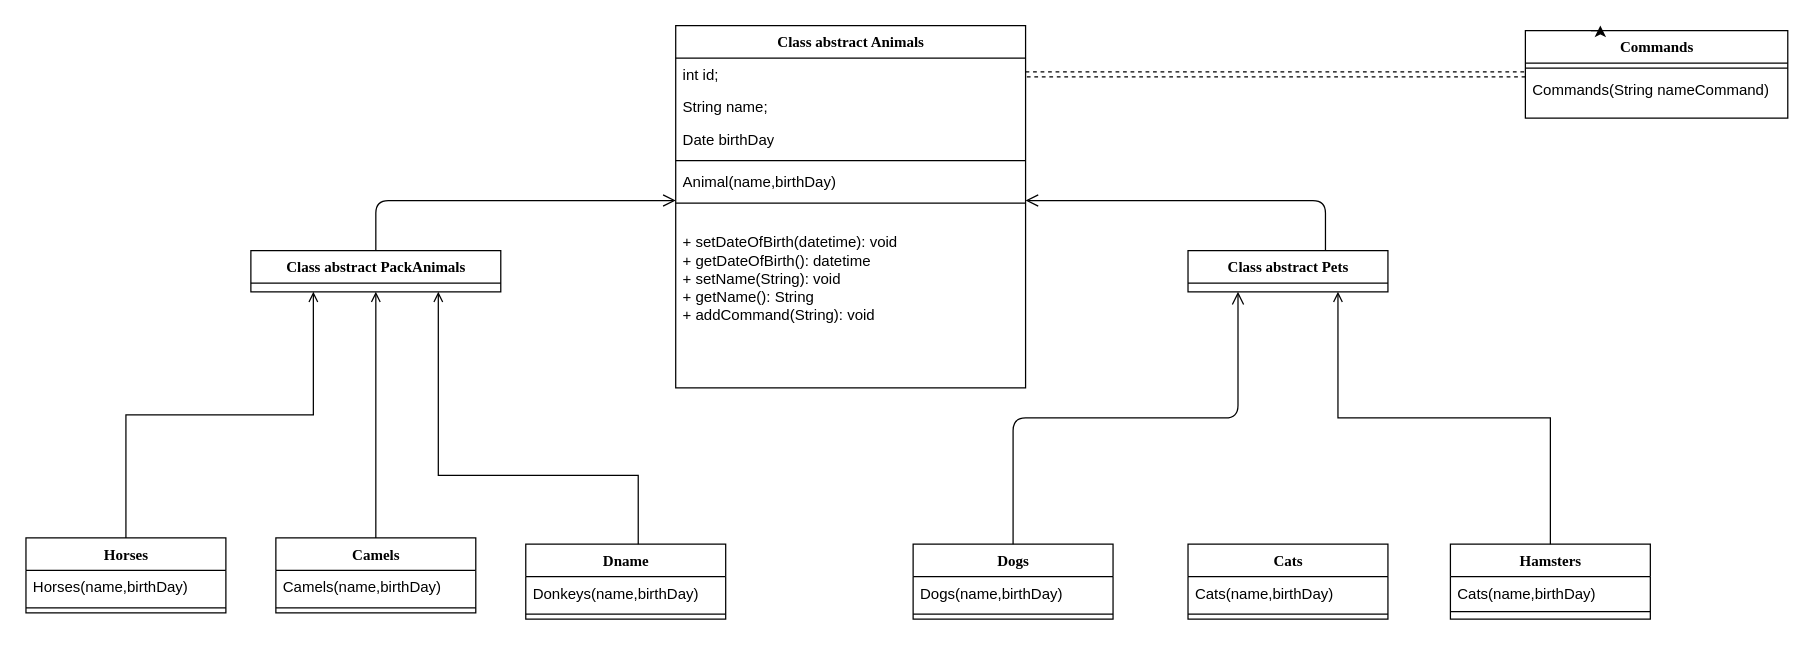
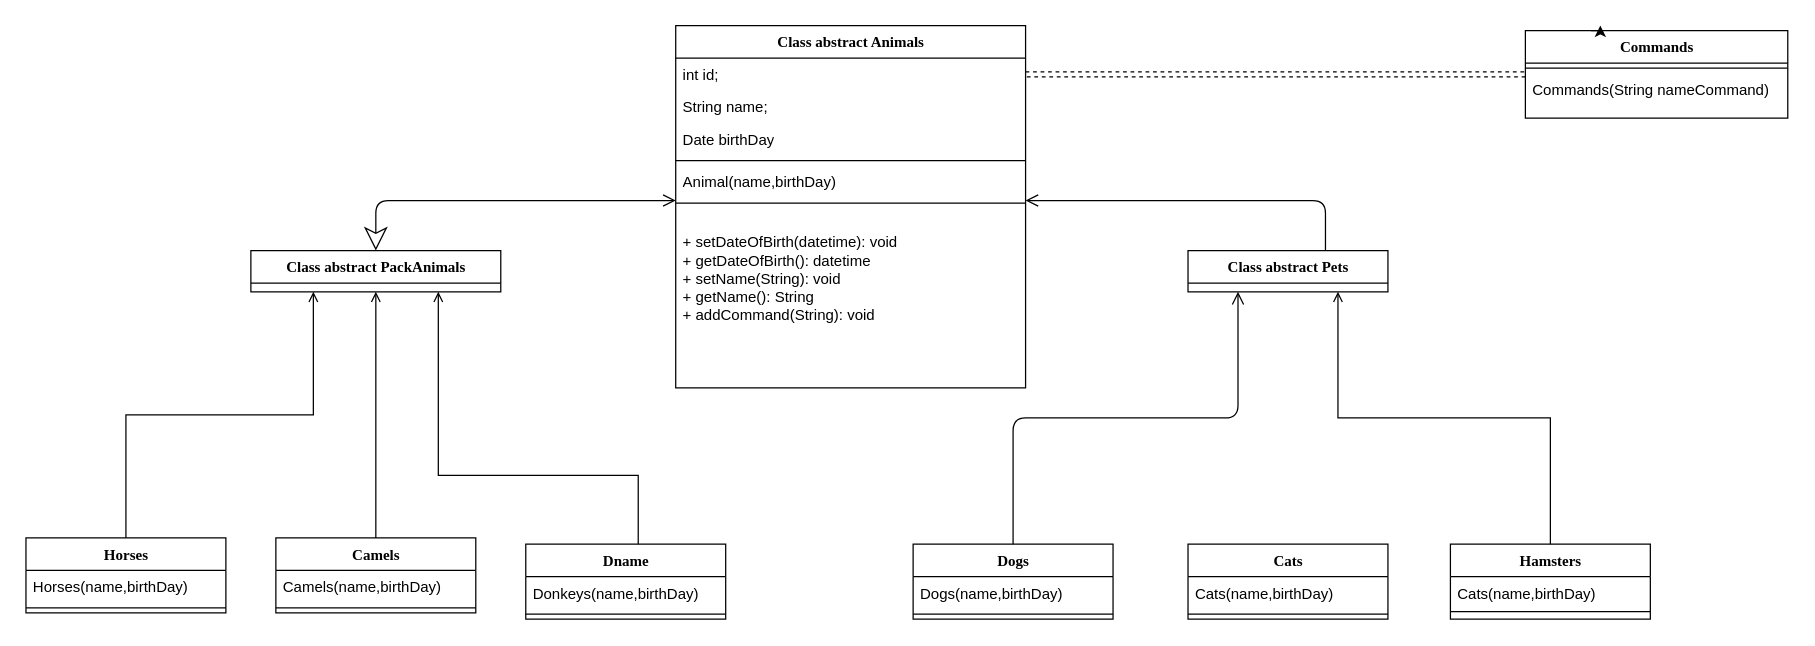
edge "Class abstract PackAnimals" -> "Class abstract Animals": arrowhead none -> classic
